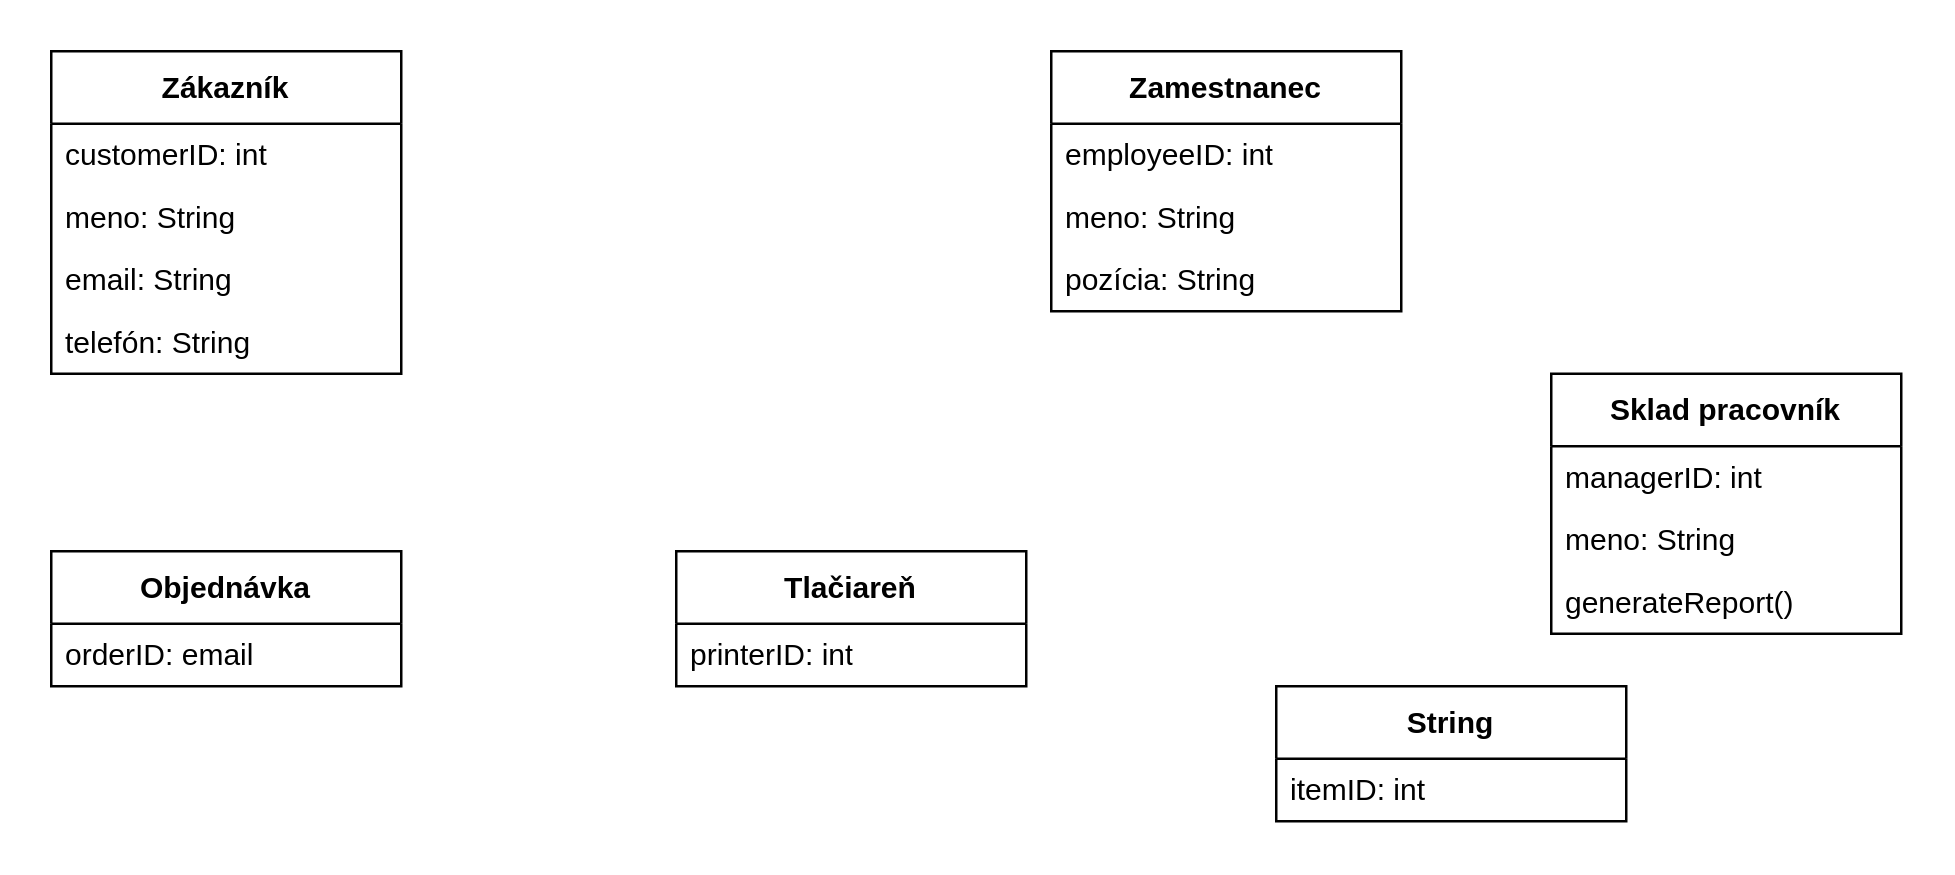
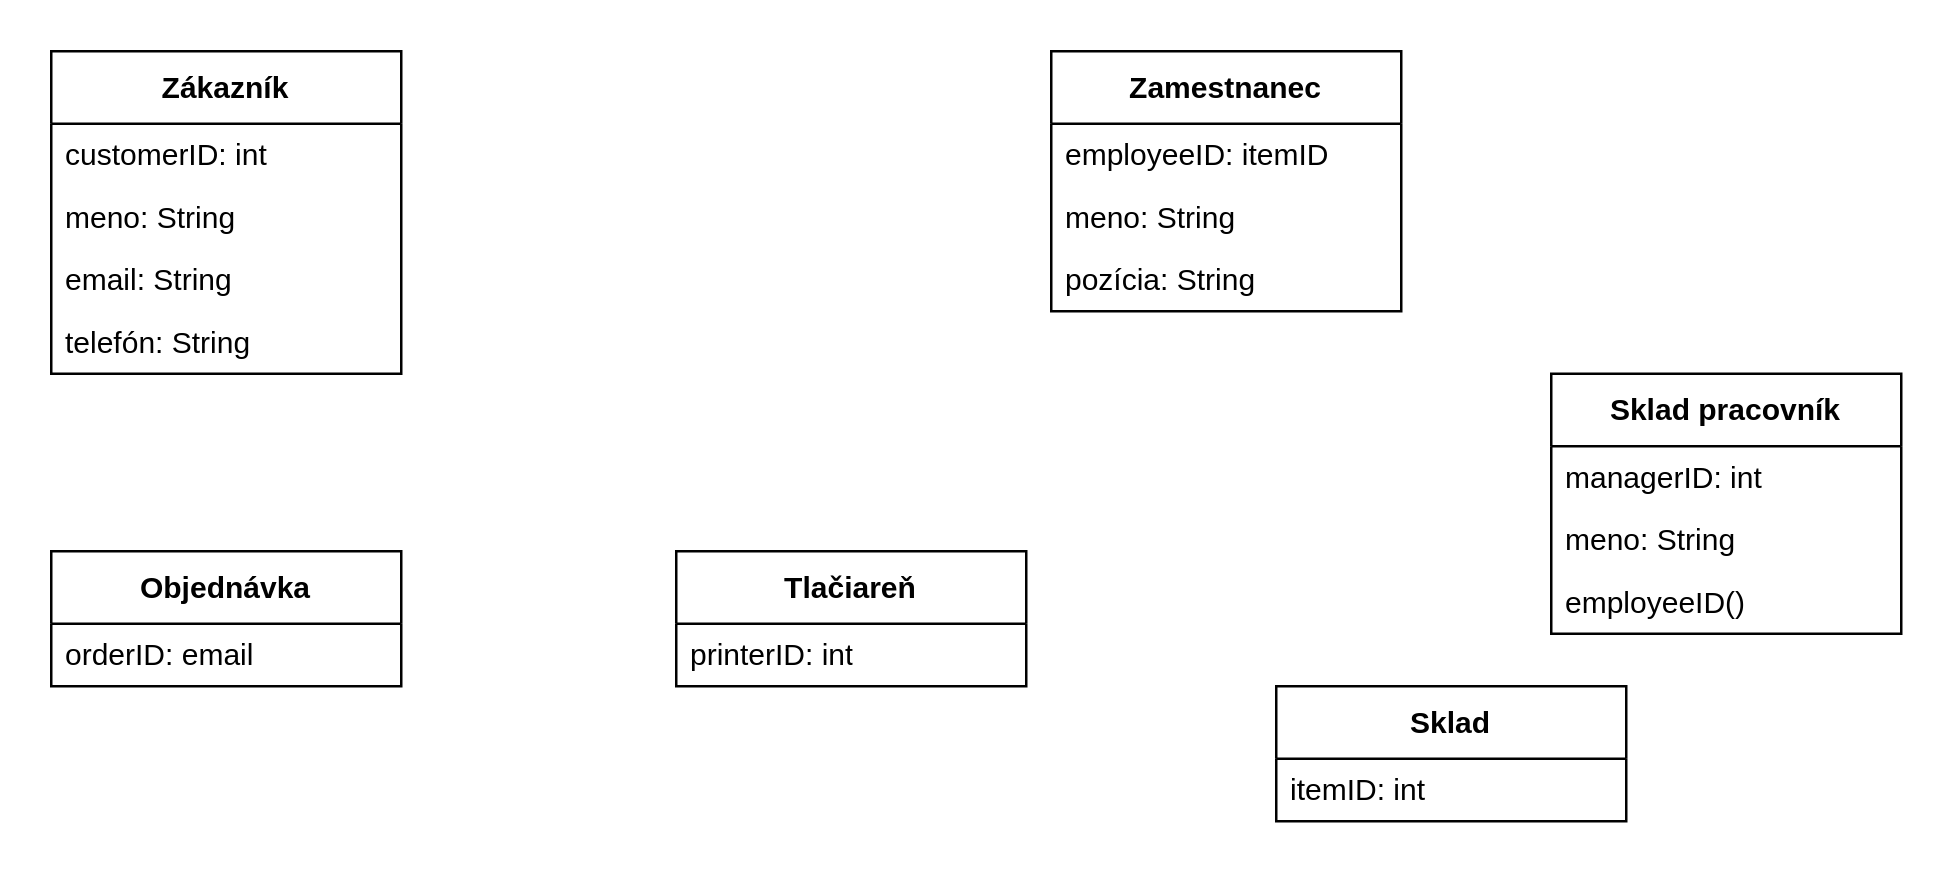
node "employeeID: int": label "employeeID: int" -> "employeeID: itemID"
node "generateReport()": label "generateReport()" -> "employeeID()"
node "String": label "String" -> "Sklad"
